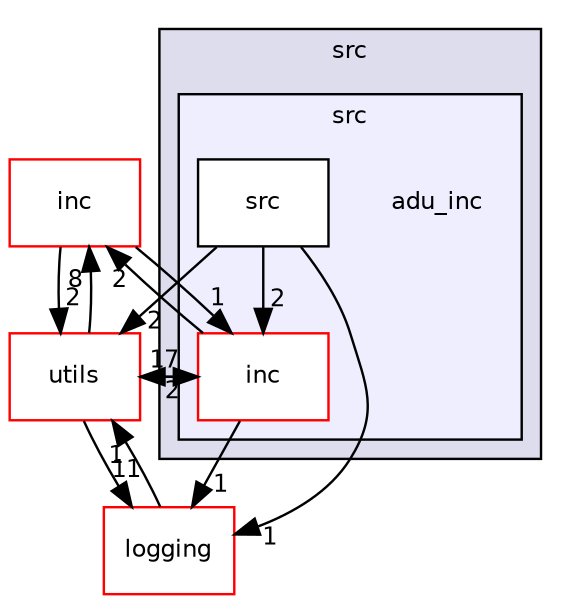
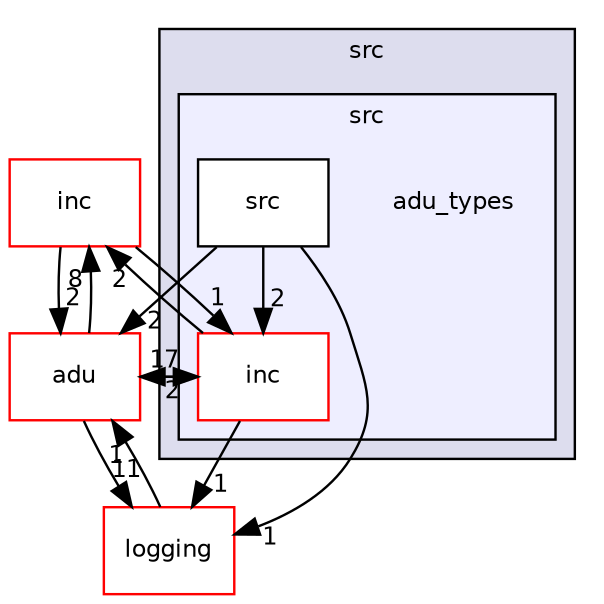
node "adu_inc": label "adu_inc" -> "adu_types"
node "utils": label "utils" -> "adu"
